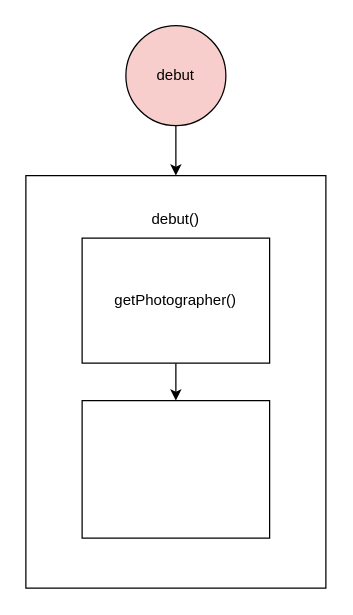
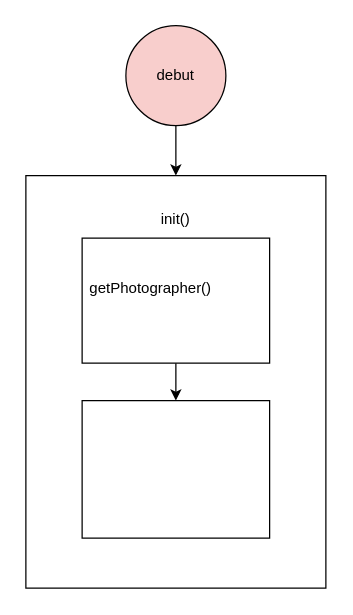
node "debut()": label "debut()" -> "init()"
node "getPhotographer()": moved (176, 301) -> (151, 288)
